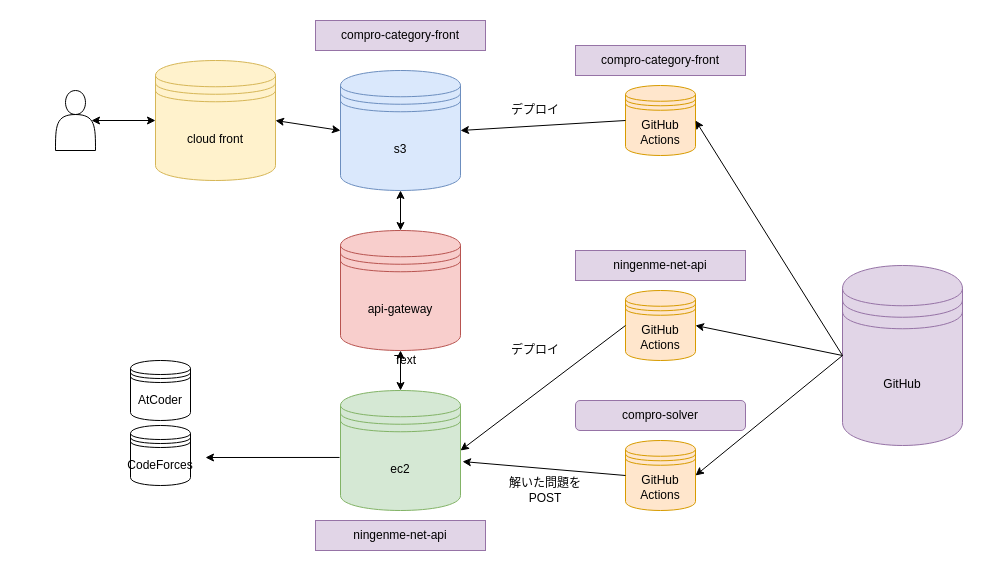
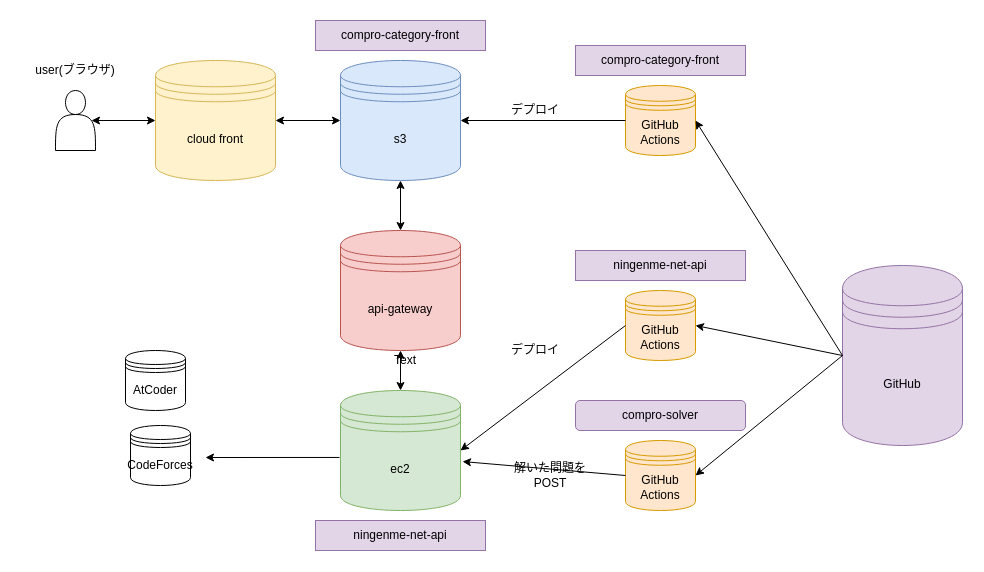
node "user(ブラウザ)": added
node "s3": moved (401, 131) -> (401, 121)
node "AtCoder": moved (161, 391) -> (156, 381)
node "解いた問題を POST": moved (546, 491) -> (551, 476)
